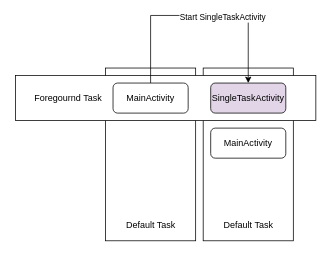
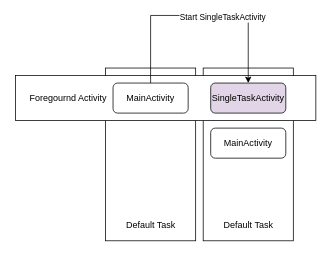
node "Foregournd Task": label "Foregournd Task" -> "Foregournd Activity"
